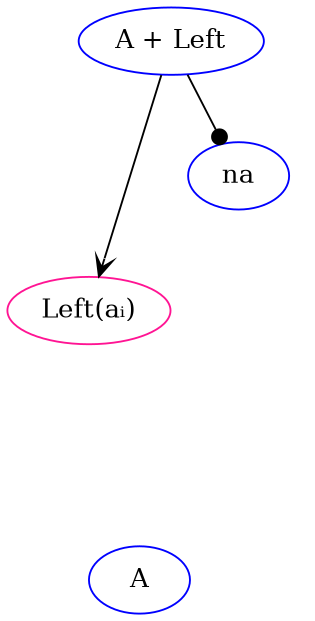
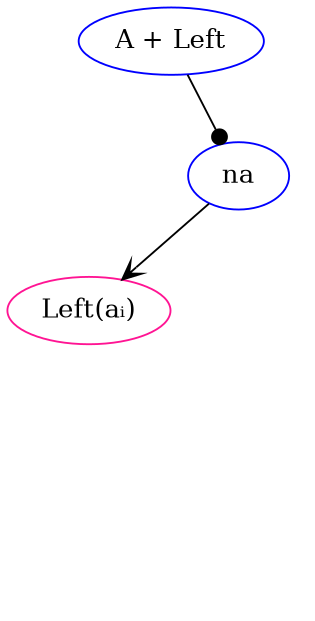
edge "A + Left" -> "Left(aᵢ)": now "na" -> "Left(aᵢ)"
node "A": removed
